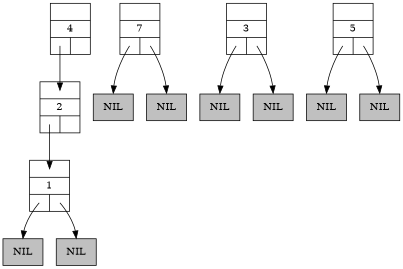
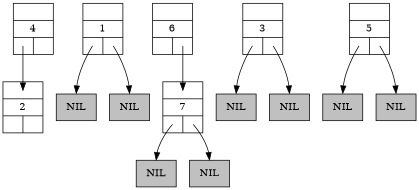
node "6": added
edge "2" -> "1": removed
